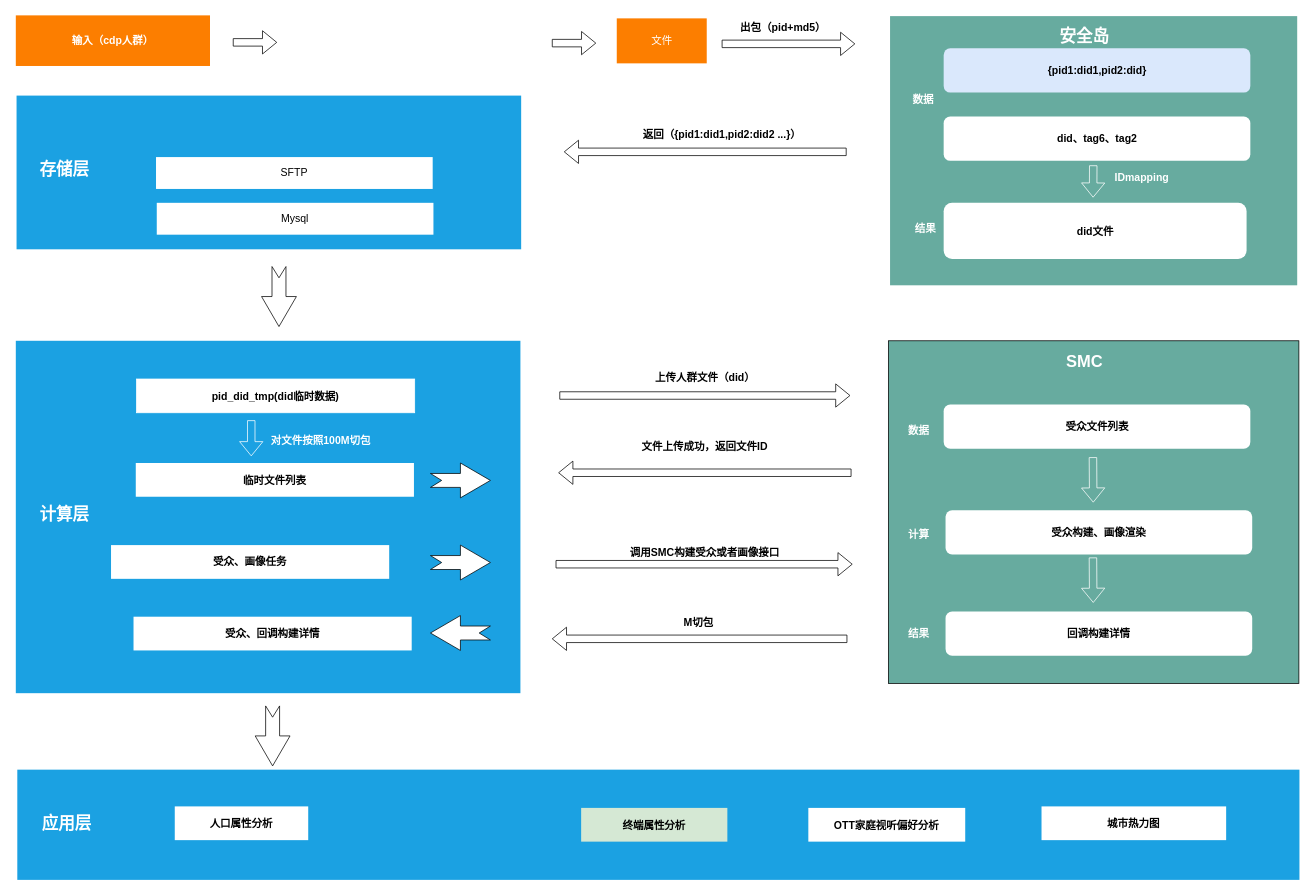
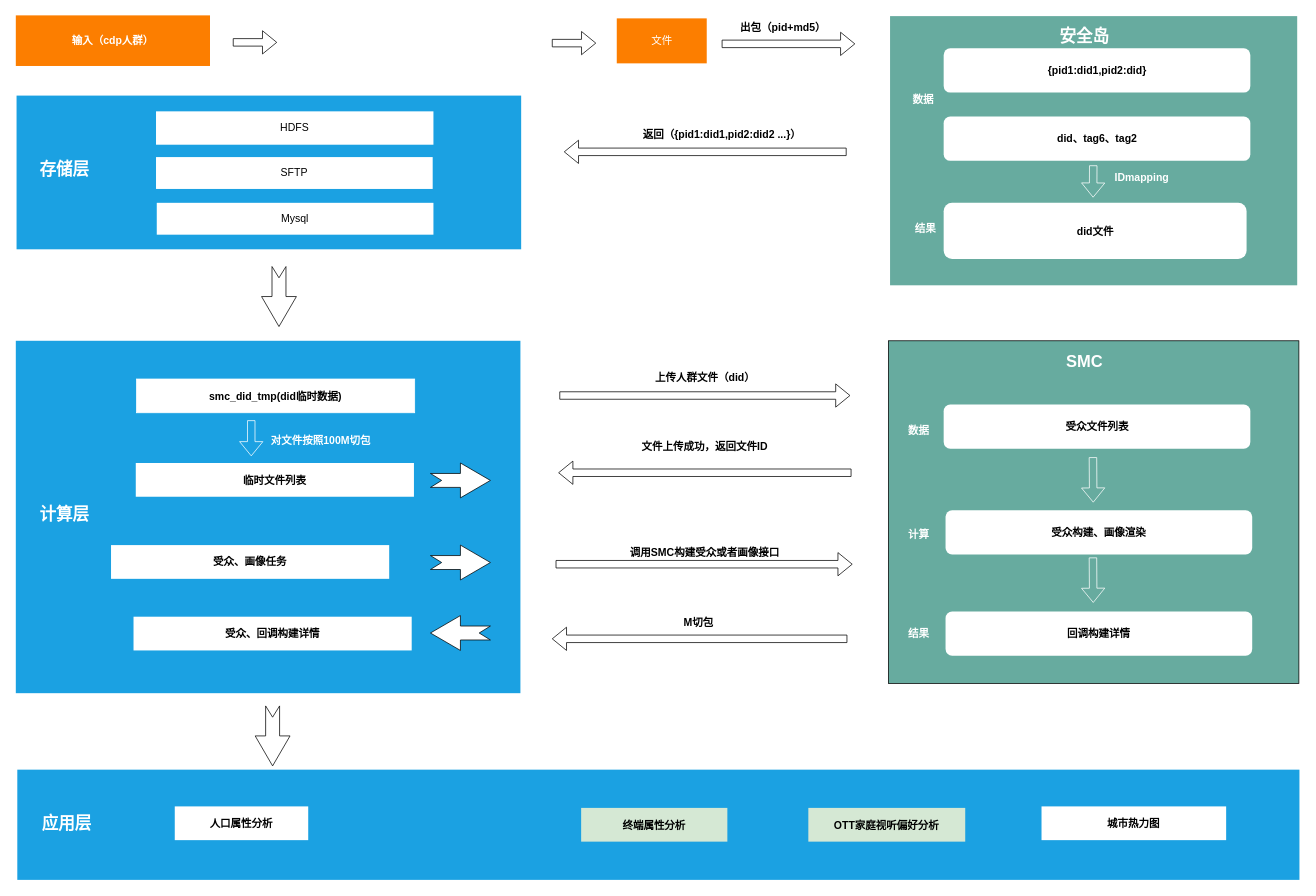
node "{pid1:did1,pid2:did}": fillcolor #dae8fc -> #ffffff
node "HDFS": added
node "pid_did_tmp(did临时数据)": label "pid_did_tmp(did临时数据)" -> "smc_did_tmp(did临时数据)"
node "OTT家庭视听偏好分析": fillcolor #ffffff -> #d5e8d4
